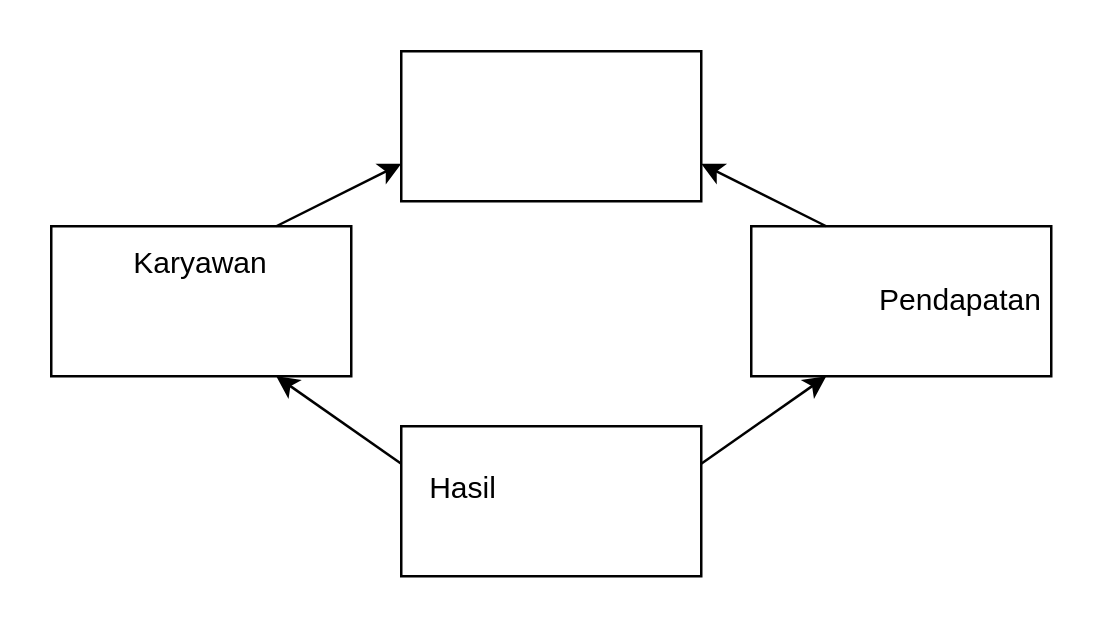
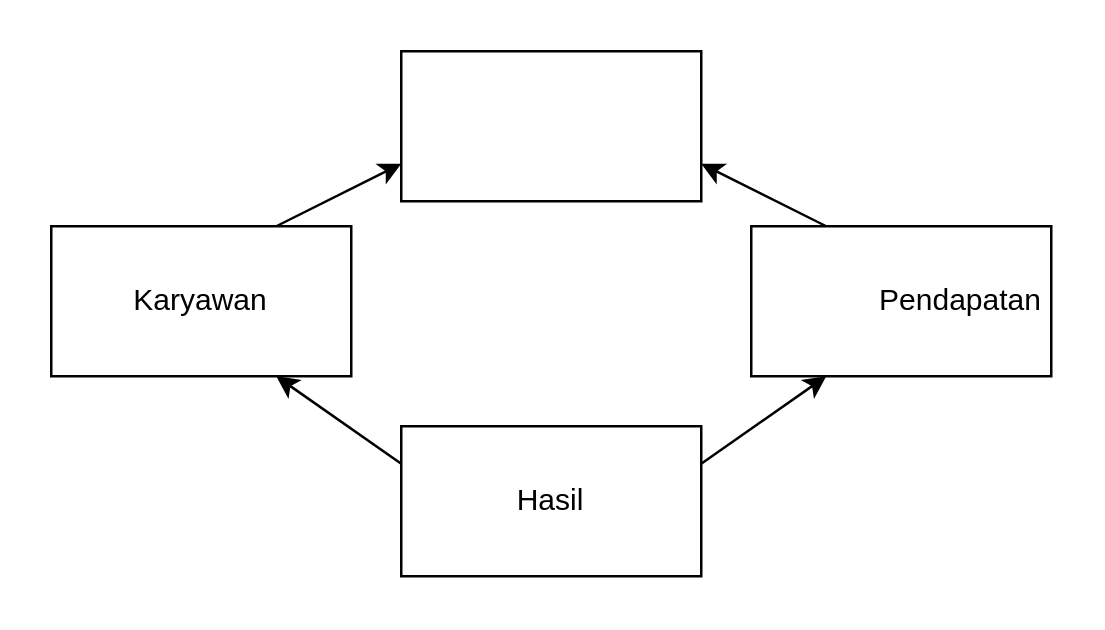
node "Karyawan": moved (201, 264) -> (201, 301)
node "Hasil": moved (464, 489) -> (551, 501)
